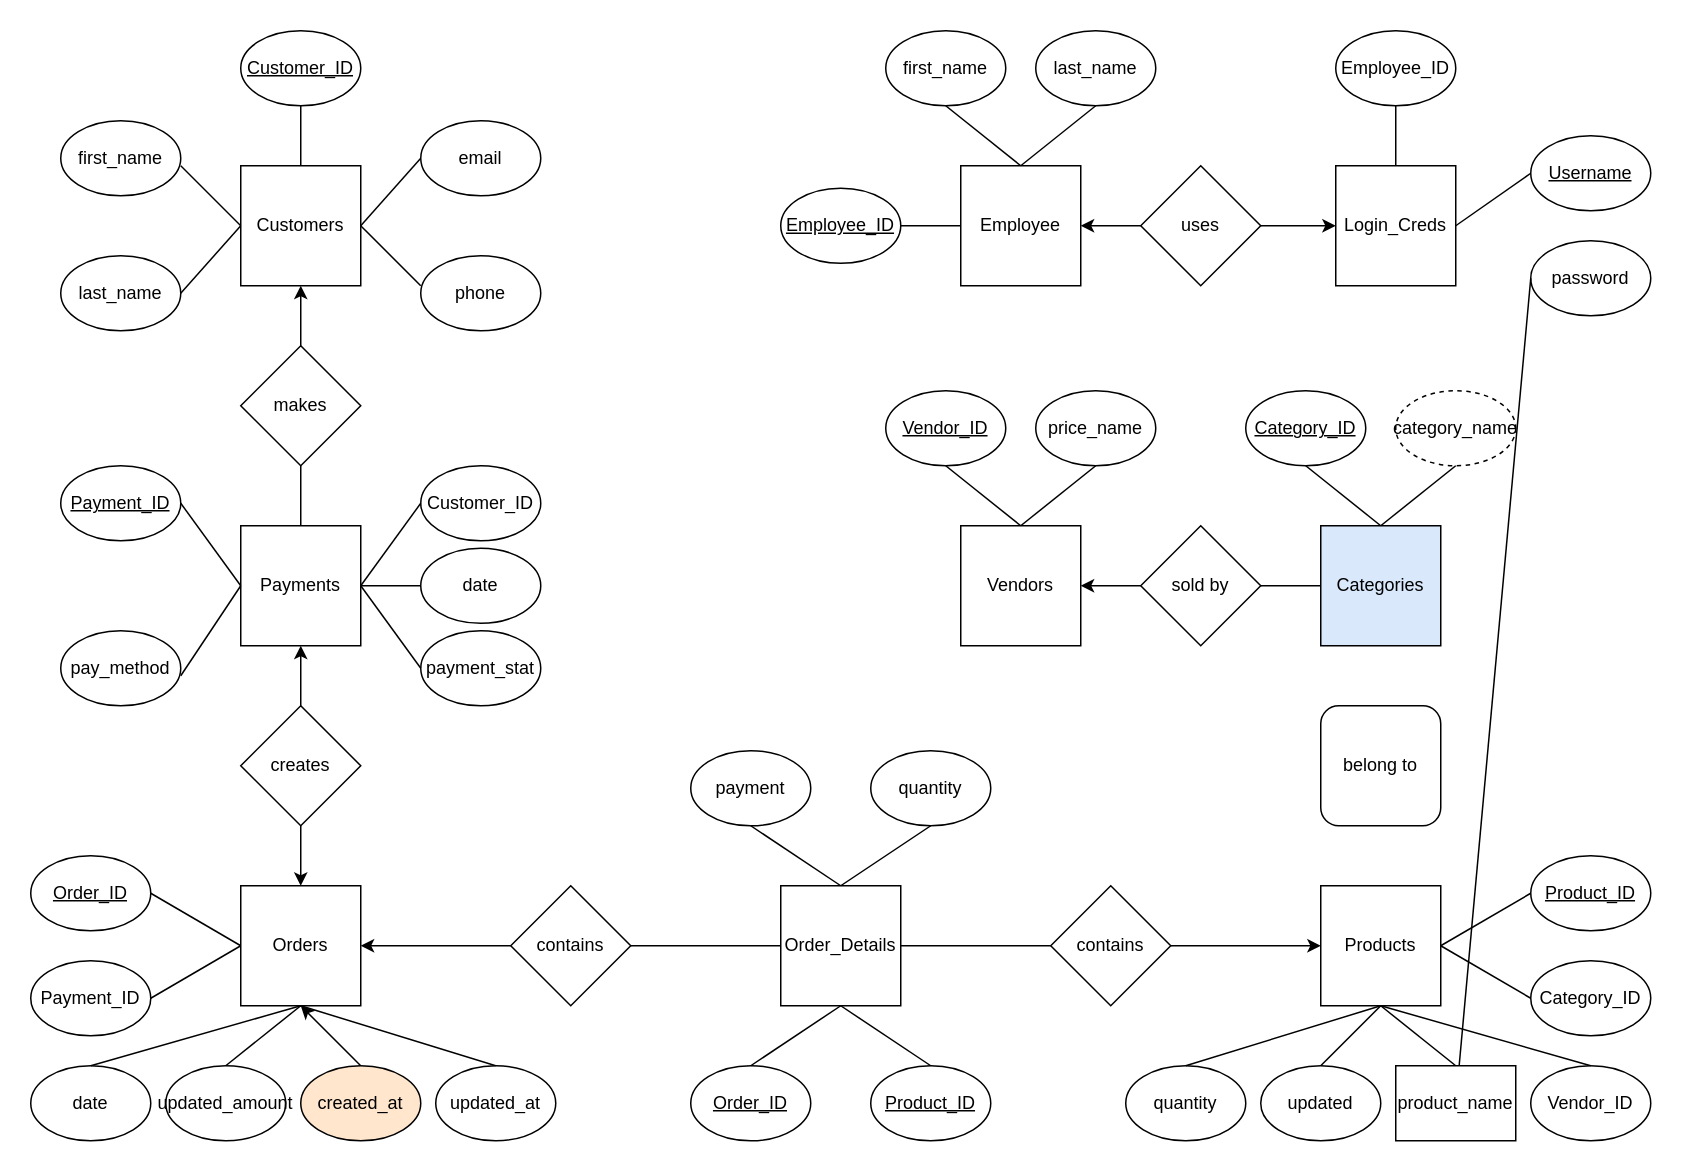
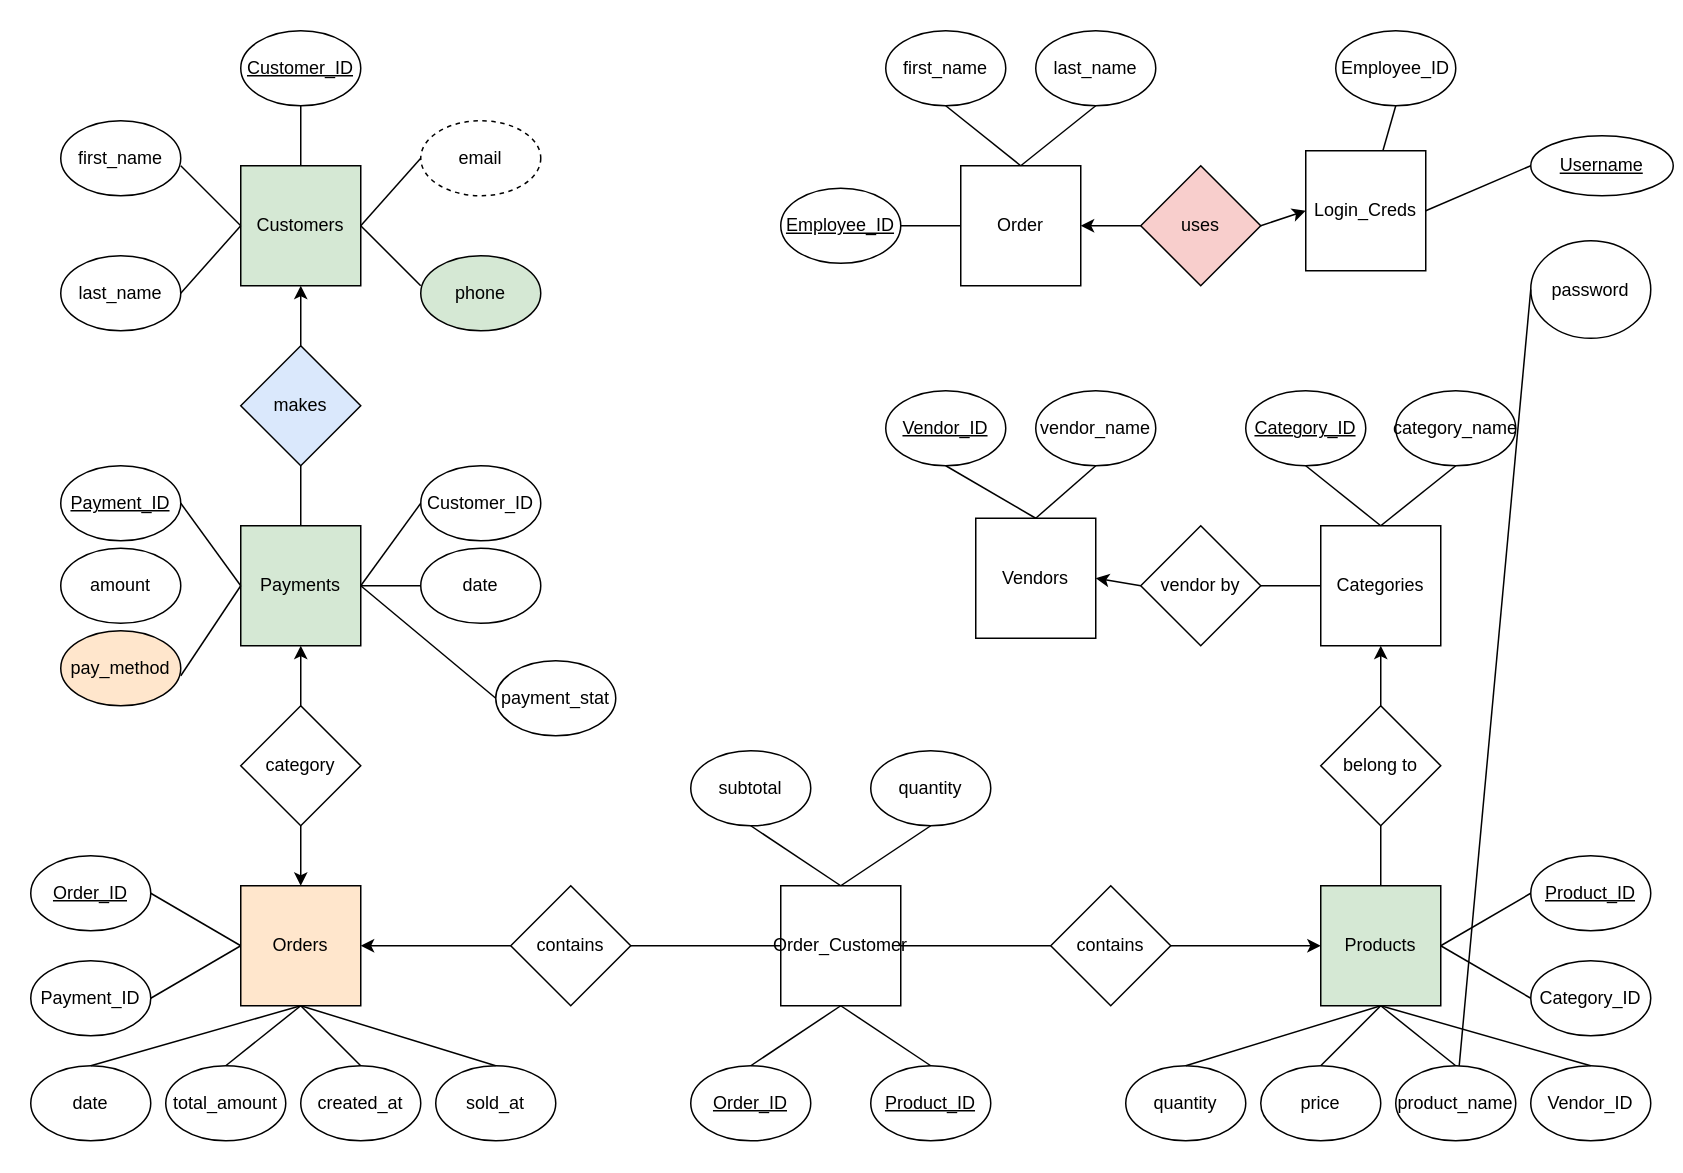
node "email": style solid -> dashed
node "Username": size 120x75 -> 143x60
node "Customers": fillcolor #ffffff -> #d5e8d4
node "Employee": label "Employee" -> "Order"
node "uses": fillcolor #ffffff -> #f8cecc
node "Login_Creds": moved (1396, 226) -> (1366, 211)
node "password": size 120x75 -> 120x98
node "phone": fillcolor #ffffff -> #d5e8d4
node "makes": fillcolor #ffffff -> #dae8fc
node "price_name": label "price_name" -> "vendor_name"
node "category_name": style dashed -> solid
node "amount": added
node "Payments": fillcolor #ffffff -> #d5e8d4
node "Vendors": moved (1021, 586) -> (1036, 578)
node "sold by": label "sold by" -> "vendor by"
node "Categories": fillcolor #dae8fc -> #ffffff
node "pay_method": fillcolor #ffffff -> #ffe6cc
node "payment_stat": moved (481, 668) -> (556, 698)
edge "belong to" -> "Categories": added
node "creates": label "creates" -> "category"
node "belong to": shape rounded rectangle -> diamond
node "payment": label "payment" -> "subtotal"
edge "belong to" -- "Products": added
node "Orders": fillcolor #ffffff -> #ffe6cc
node "Order_Details": label "Order_Details" -> "Order_Customer"
node "Products": fillcolor #ffffff -> #d5e8d4
edge "created_at" -> "Orders": arrowhead classic -> none
node "updated_amount": label "updated_amount" -> "total_amount"
node "created_at": fillcolor #ffe6cc -> #ffffff
node "updated_at": label "updated_at" -> "sold_at"
node "updated": label "updated" -> "price"
node "product_name": shape rectangle -> ellipse
